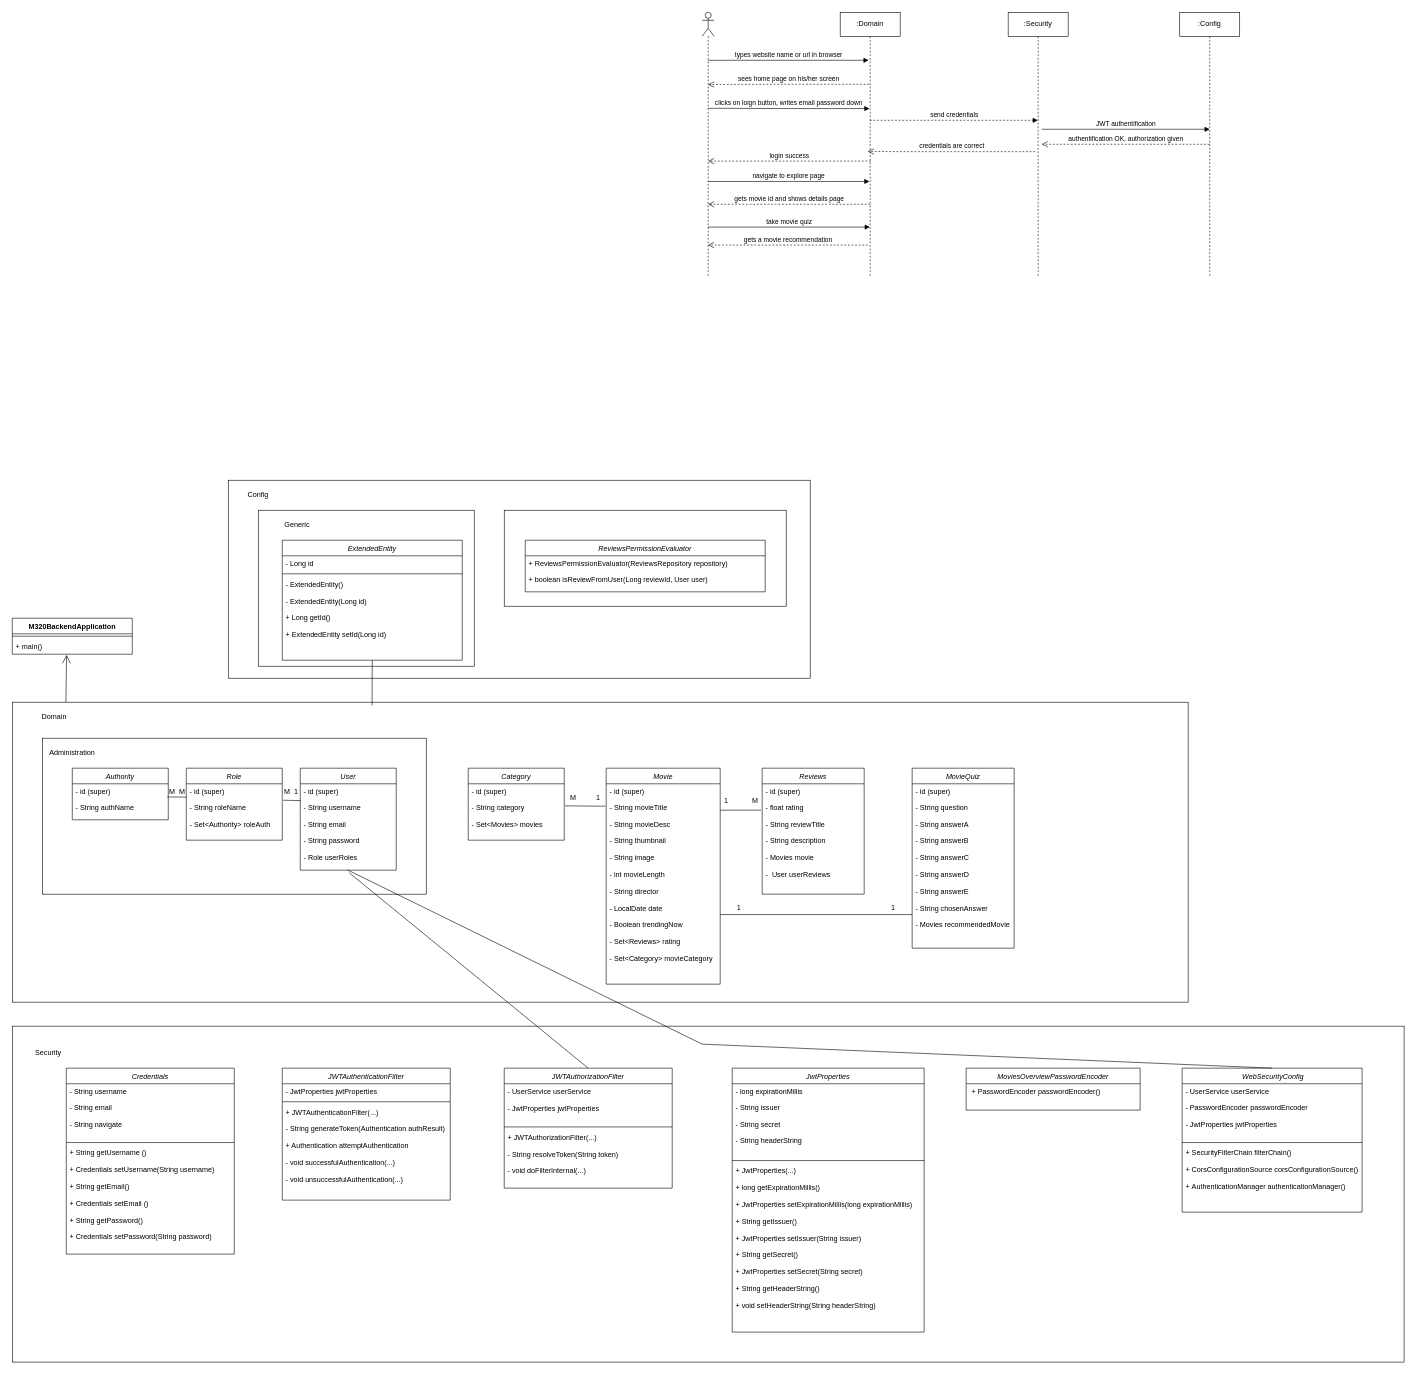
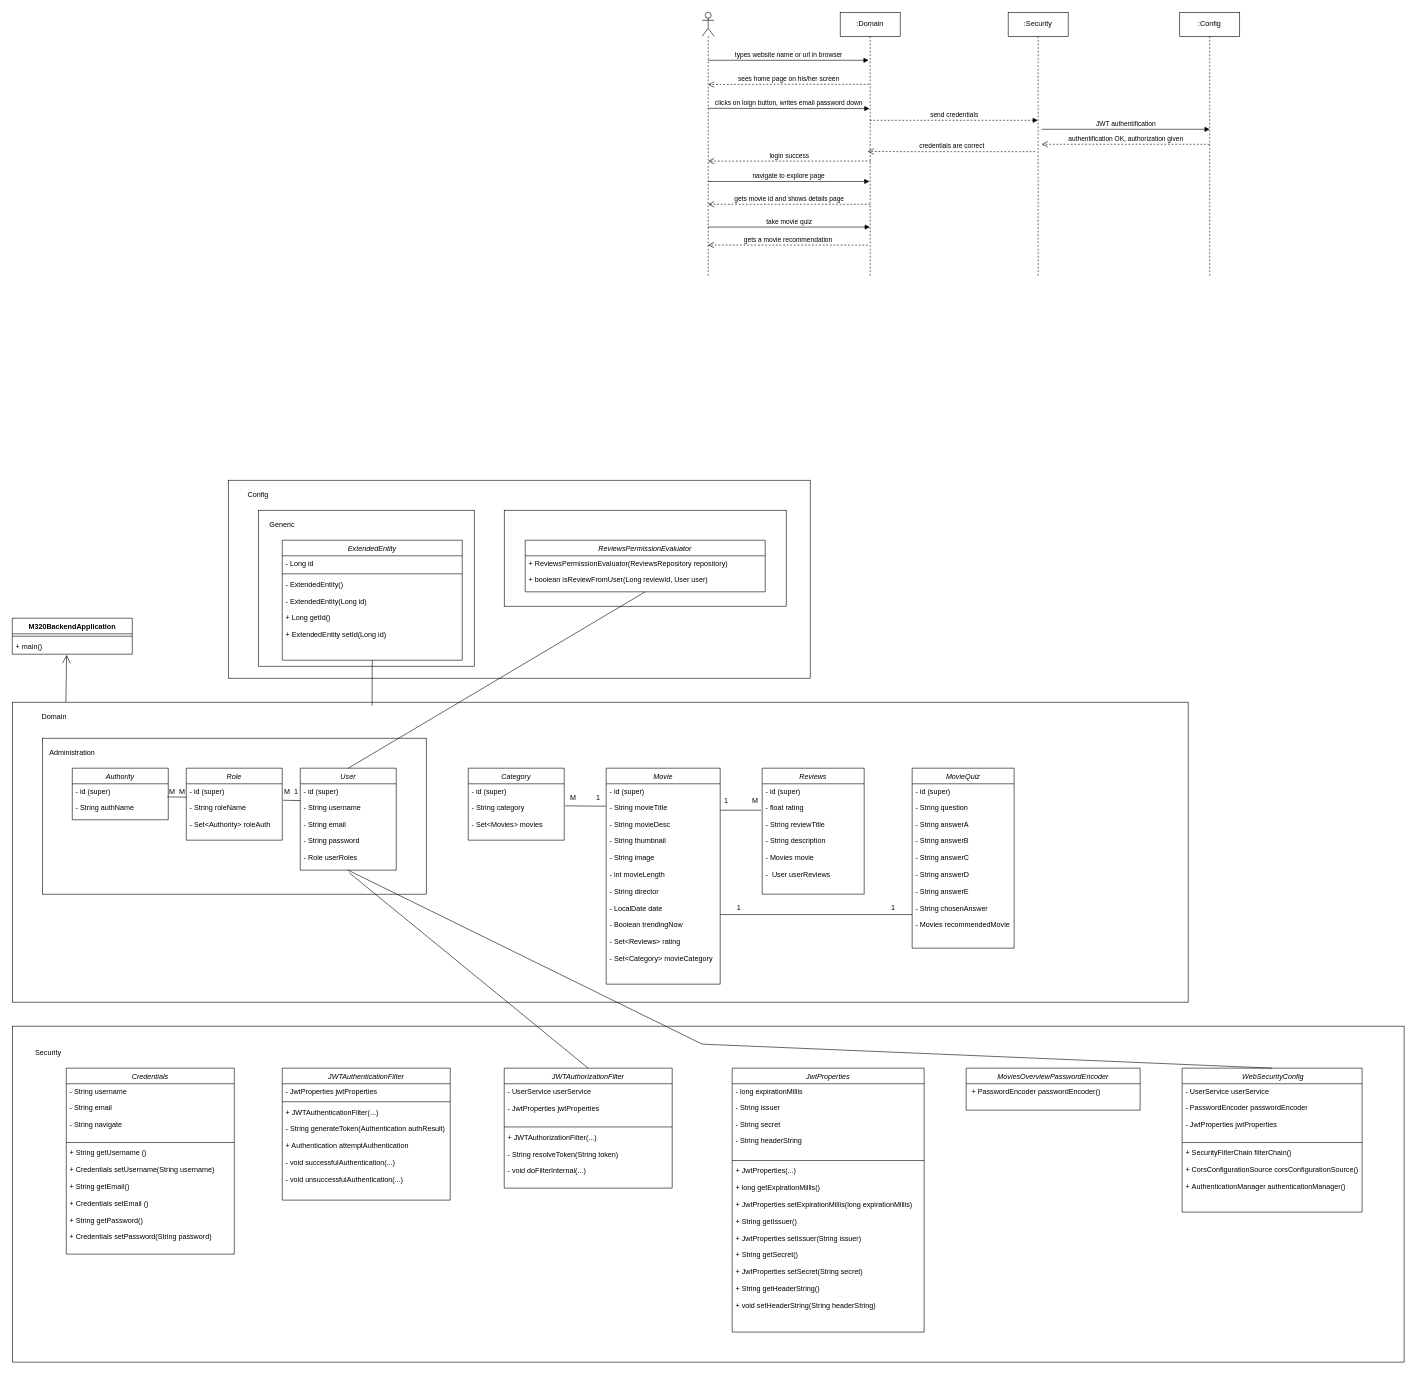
node "Generic": moved (297, 525) -> (282, 525)
edge "ReviewsPermissionEvaluator" -- "User": added
